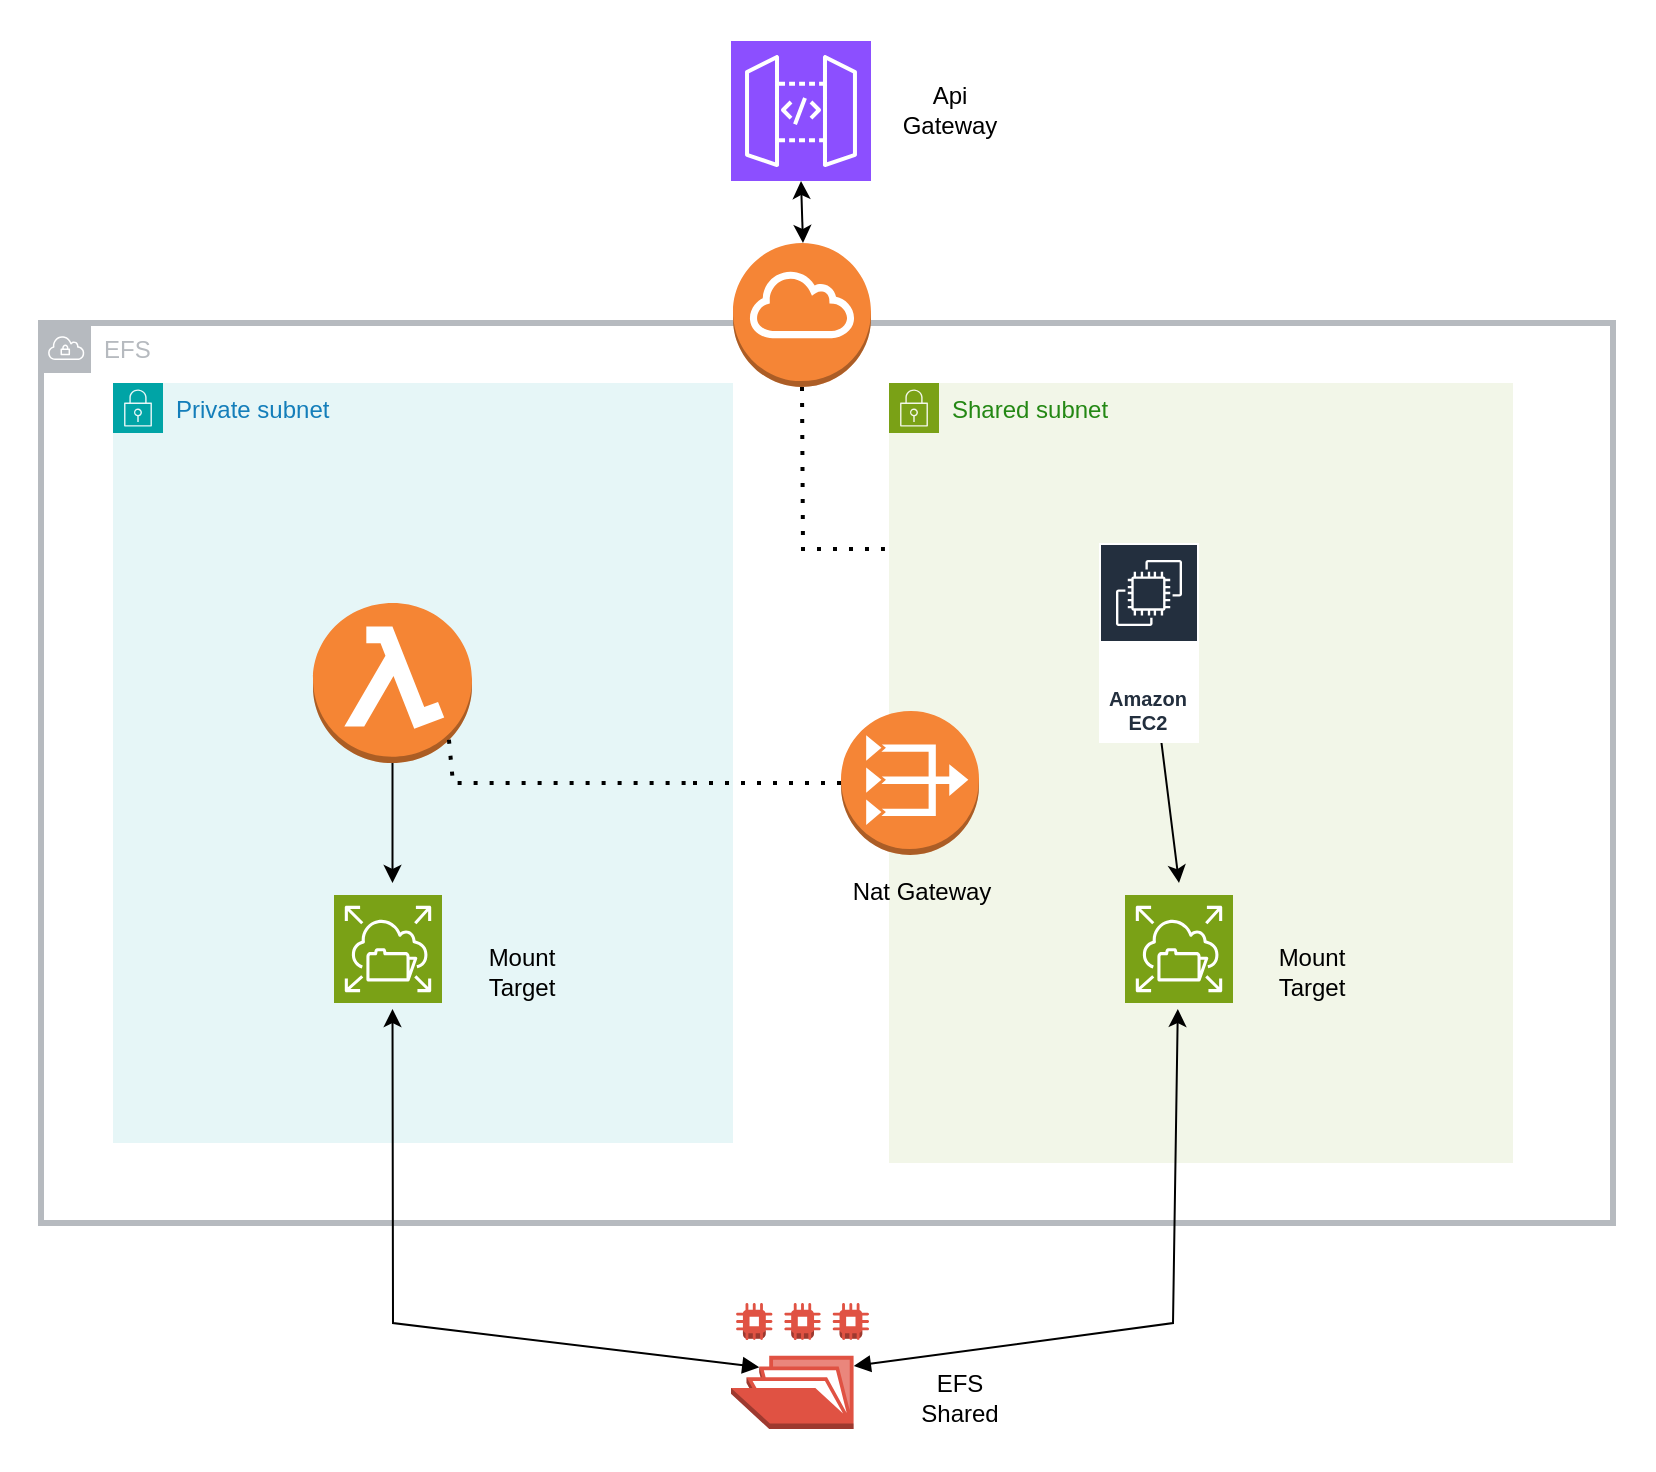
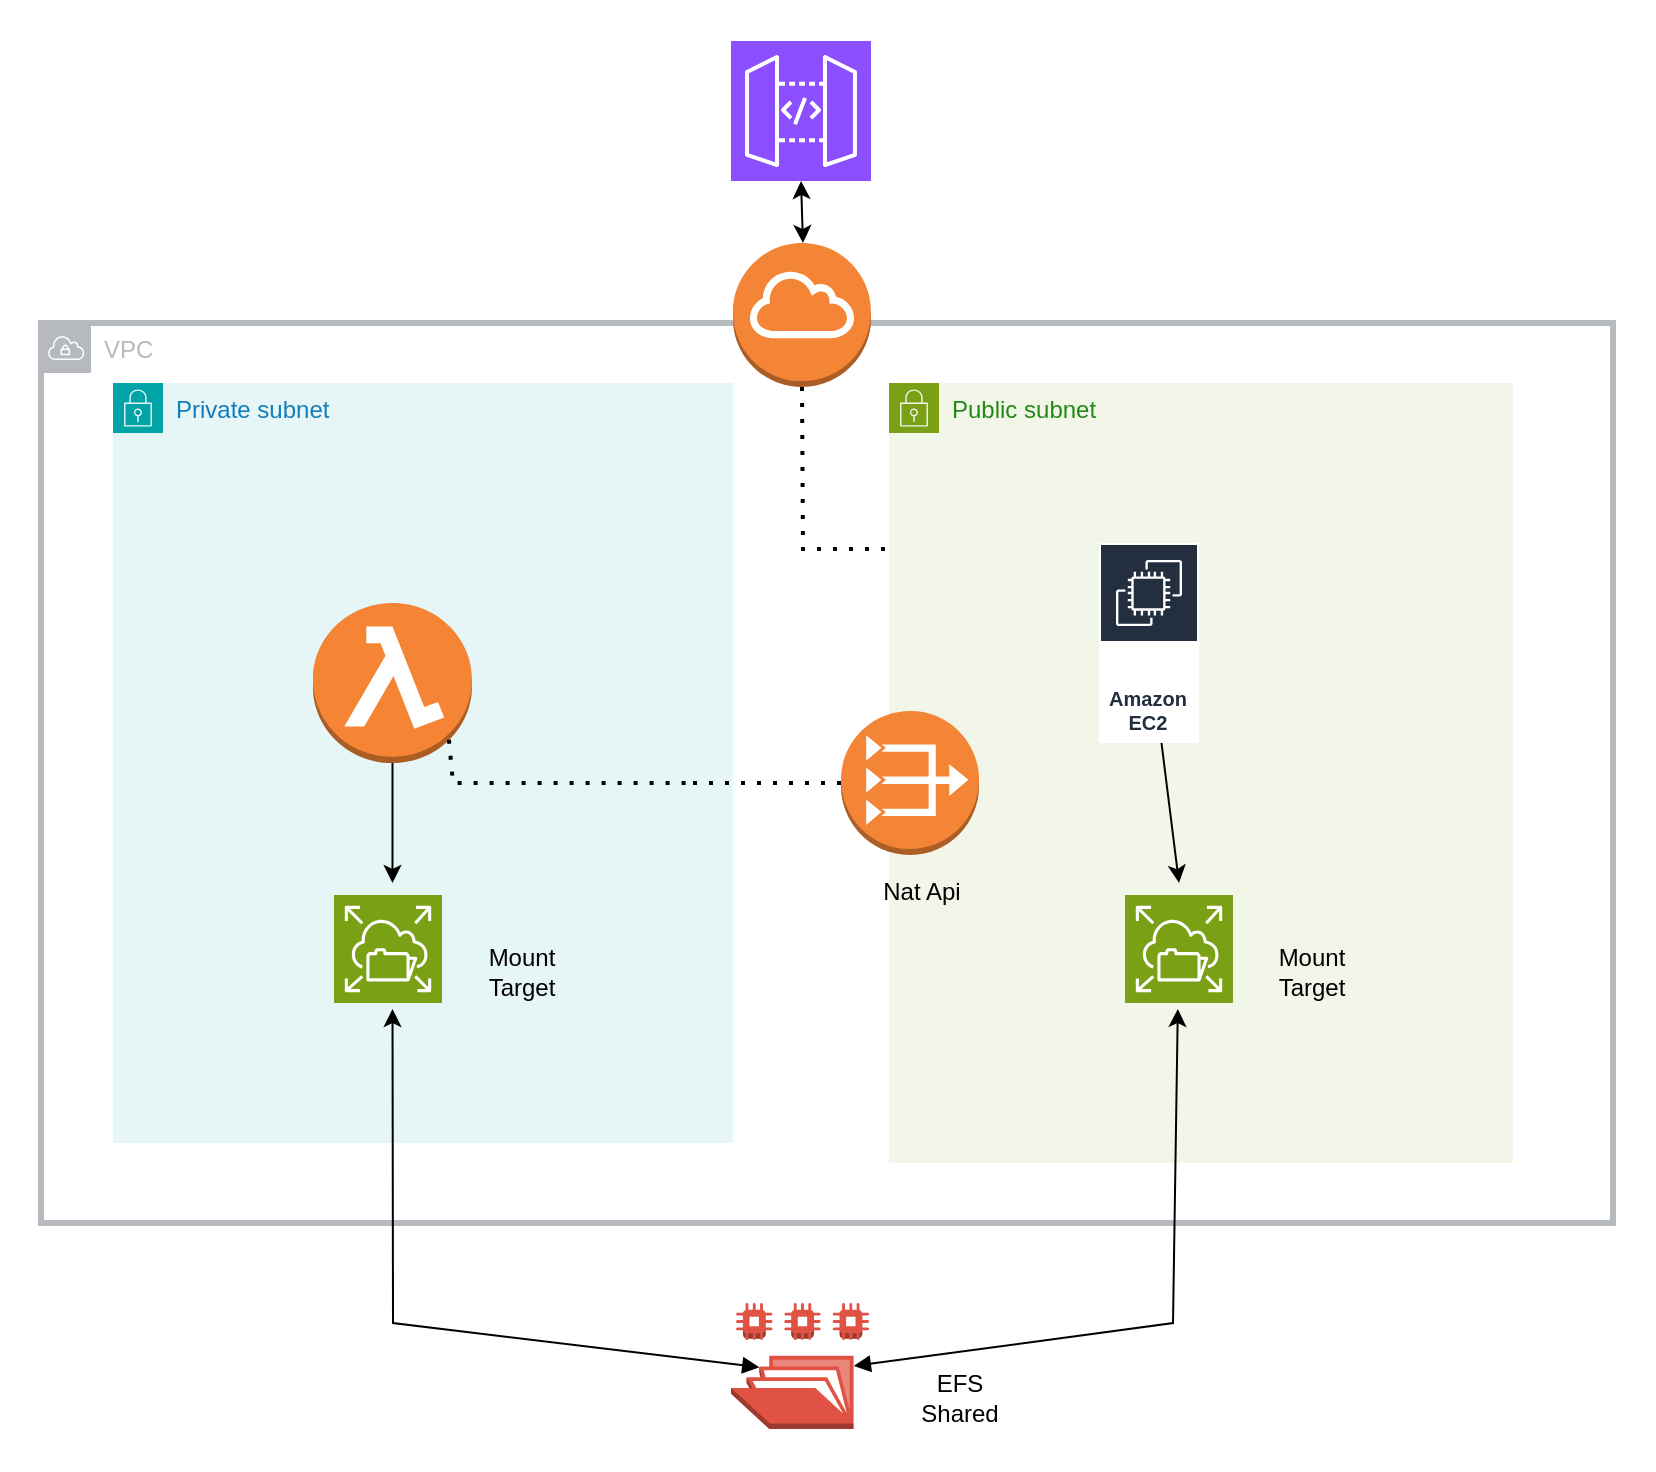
node "Api Gateway": removed
node "EFS": label "EFS" -> "VPC"
node "Shared subnet": label "Shared subnet" -> "Public subnet"
node "Nat Gateway": label "Nat Gateway" -> "Nat Api"
